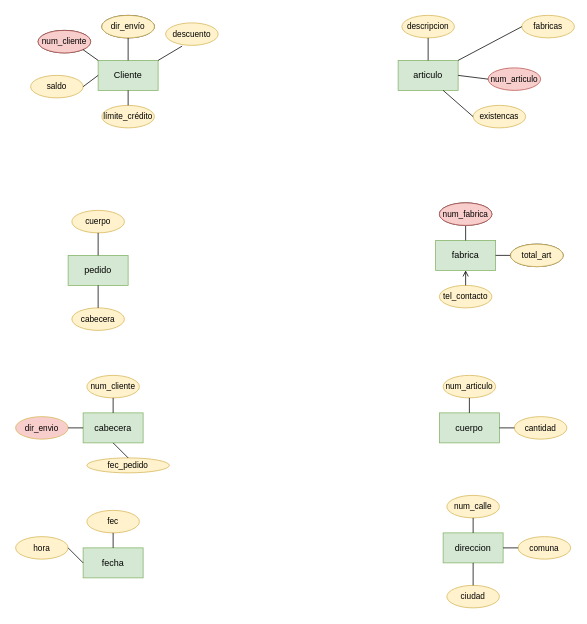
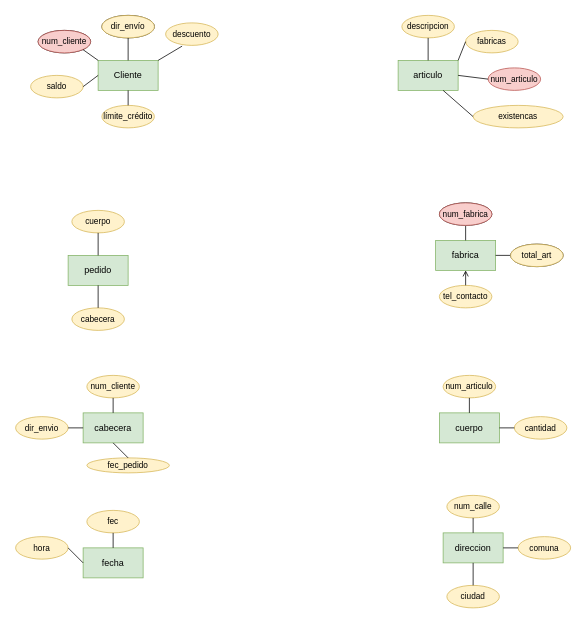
node "fabricas": moved (548, 27) -> (492, 42)
node "existencas": size 53x23 -> 90x23
node "dir_envio": fillcolor #f8cecc -> #fff2cc
